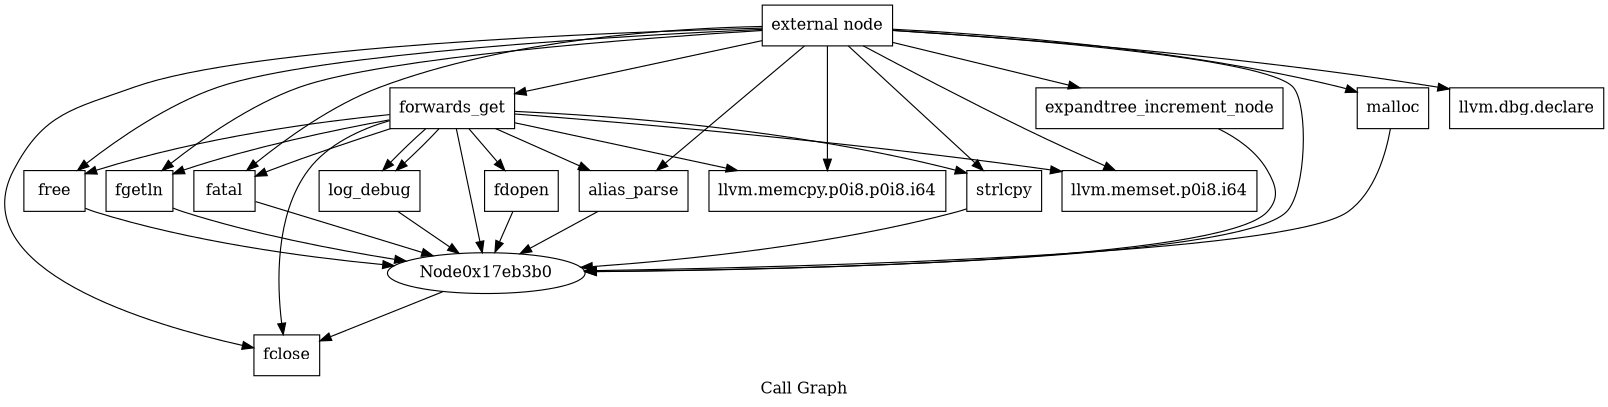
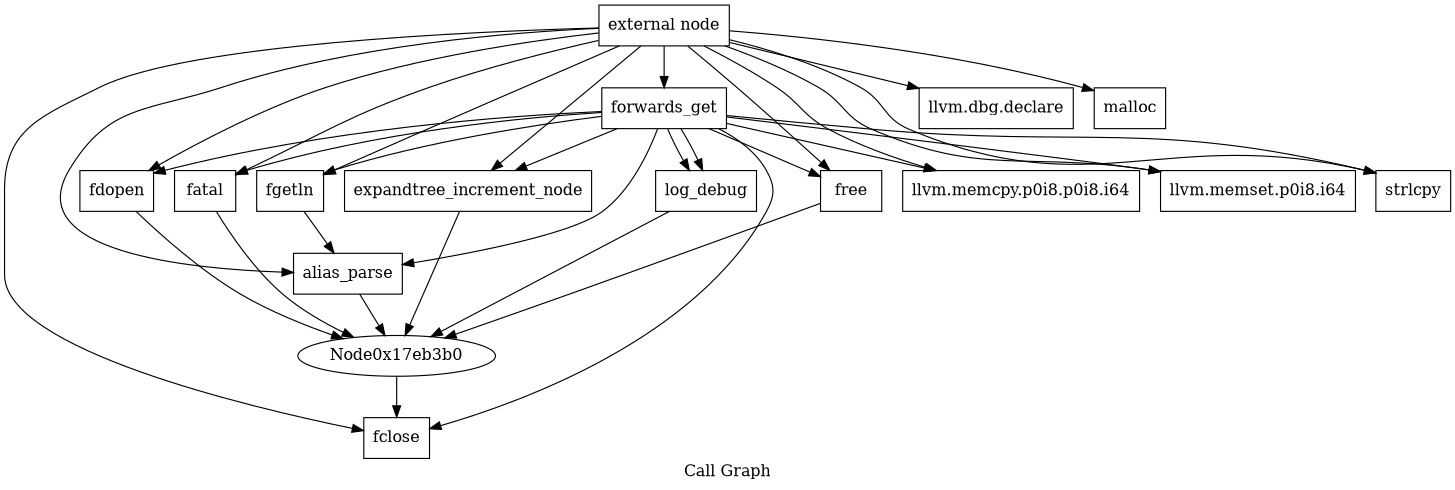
edge "forwards_get" -> "Node0x17eb3b0": now "forwards_get" -> "expandtree_increment_node"
edge "external node" -> "Node0x17eb3b0": now "external node" -> "fdopen"
edge "fgetln" -> "Node0x17eb3b0": now "fgetln" -> "alias_parse"
edge "strlcpy" -> "Node0x17eb3b0": removed
edge "malloc" -> "Node0x17eb3b0": removed
